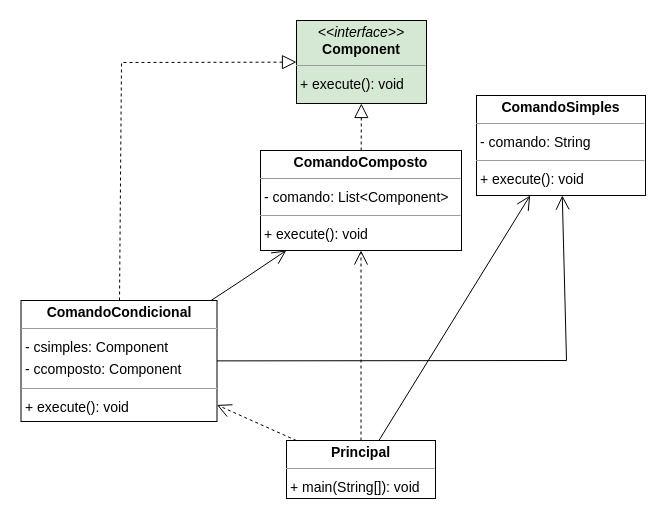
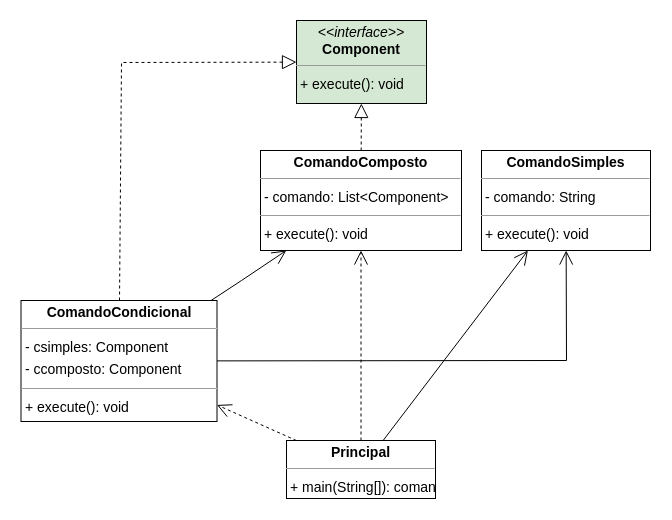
node "ComandoSimples - comando: String + execute(): void": moved (561, 146) -> (566, 201)
node "Principal + main(String[]): void": label "Principal + main(String[]): void" -> "Principal + main(String[]): comando"
